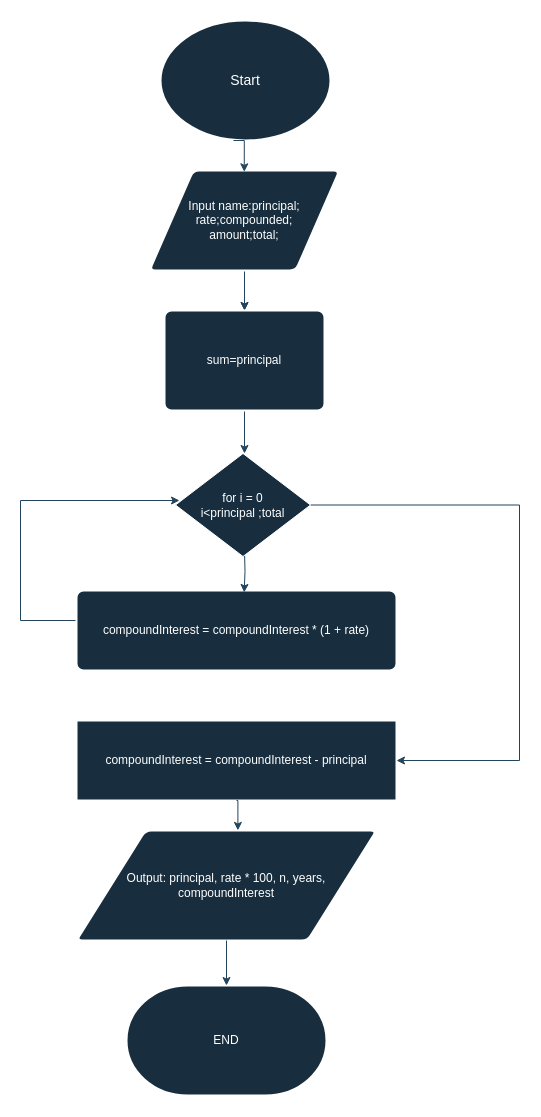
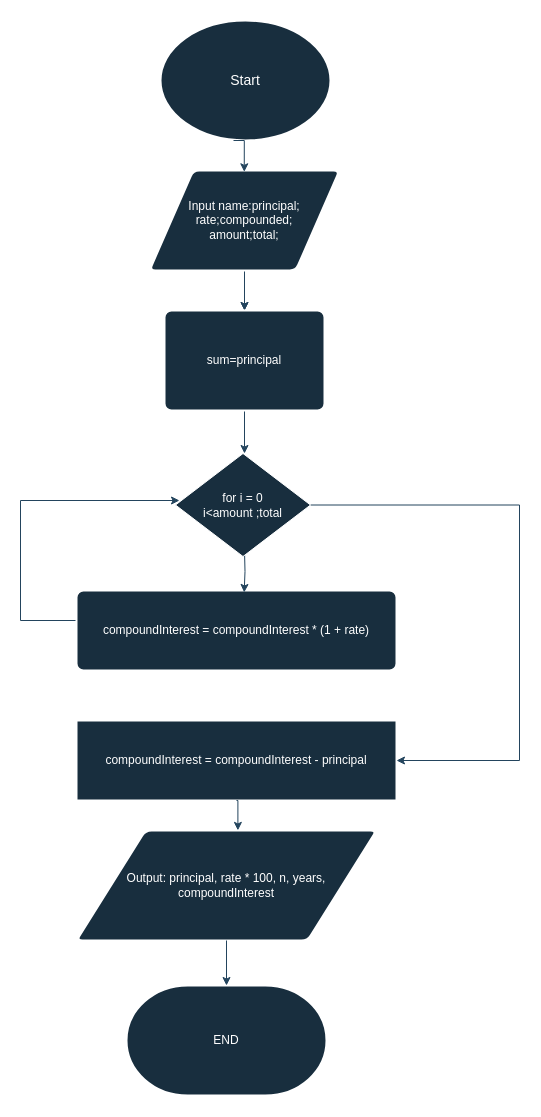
node "for i = 0i<principal ;total": label "for i = 0i<principal ;total" -> "for i = 0i<amount ;total"
